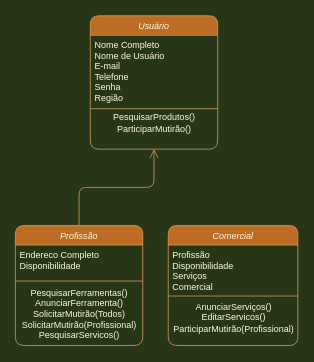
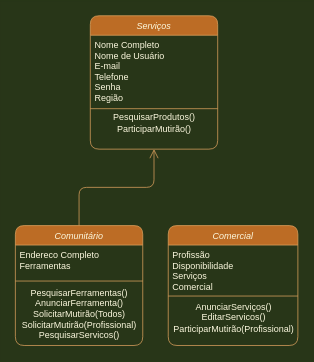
node "Usuário": label "Usuário" -> "Serviços"
node "Profissão": label "Profissão" -> "Comunitário"
node "Endereco Completo Disponibilidade": label "Endereco Completo Disponibilidade" -> "Endereco Completo Ferramentas"
